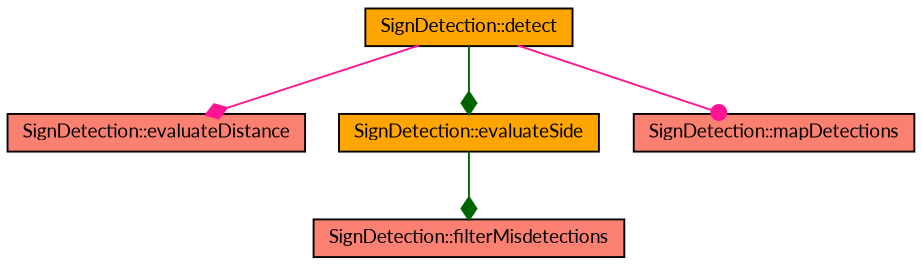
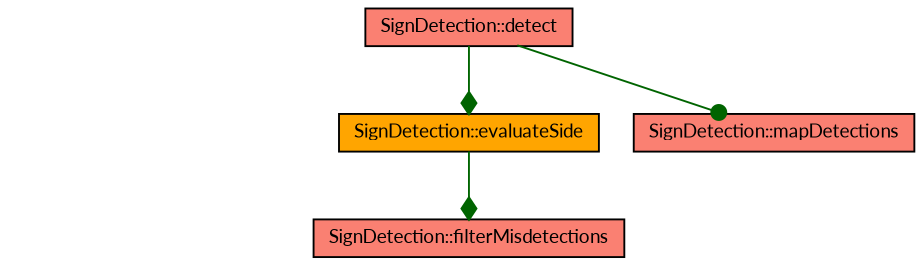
node "SignDetection::detect": fillcolor orange -> salmon
edge "SignDetection::detect" -> "SignDetection::mapDetections": color deeppink -> darkgreen
node "SignDetection::evaluateDistance": removed
